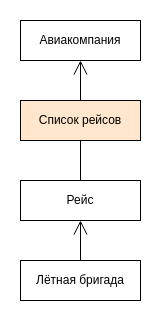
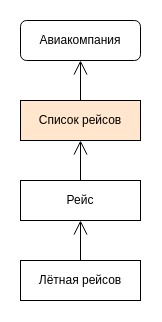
node "Авиакомпания": shape rectangle -> rounded rectangle
edge "Список рейсов" -- "Рейс": arrowhead none -> open
node "Лётная бригада": label "Лётная бригада" -> "Лётная рейсов"
